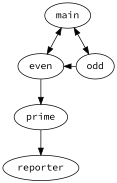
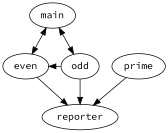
edge "even" -> "prime": now "even" -> "reporter"
edge "odd" -> "reporter": added
